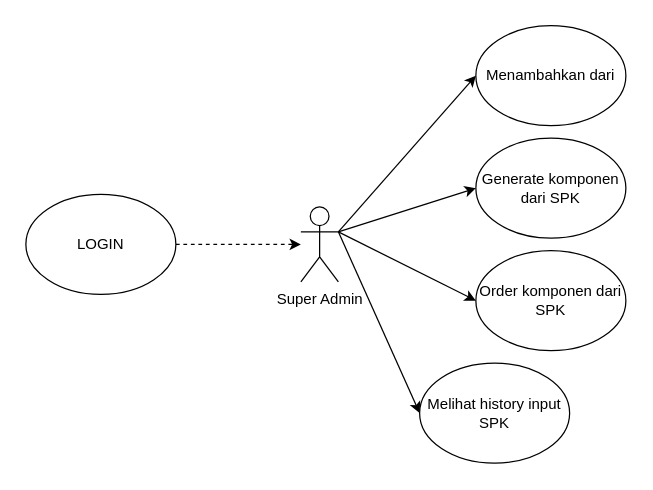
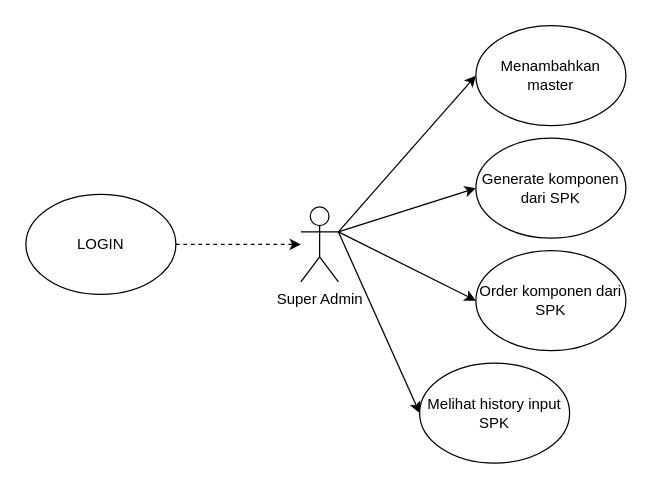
node "Menambahkan dari": label "Menambahkan dari" -> "Menambahkan master"
